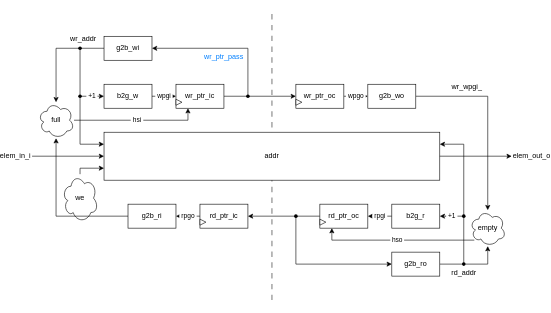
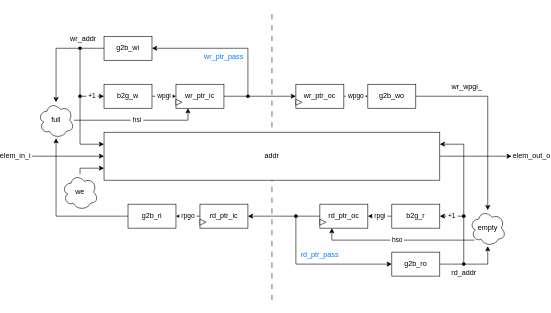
node "we": size 36x48 -> 36x36
node "rd_ptr_pass": added
